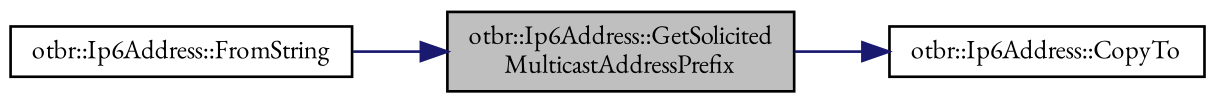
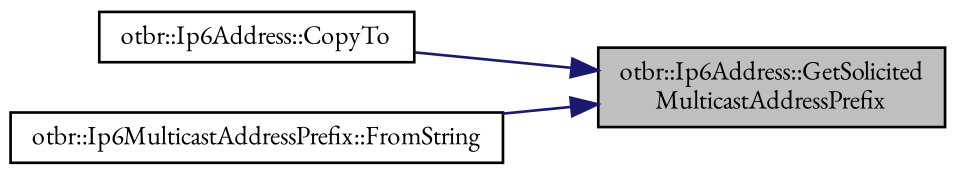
node "otbr::Ip6Address::FromString": label "otbr::Ip6Address::FromString" -> "otbr::Ip6MulticastAddressPrefix::FromString"
edge "otbr::Ip6Address::GetSolicited MulticastAddressPrefix" -> "otbr::Ip6Address::CopyTo": reversed
